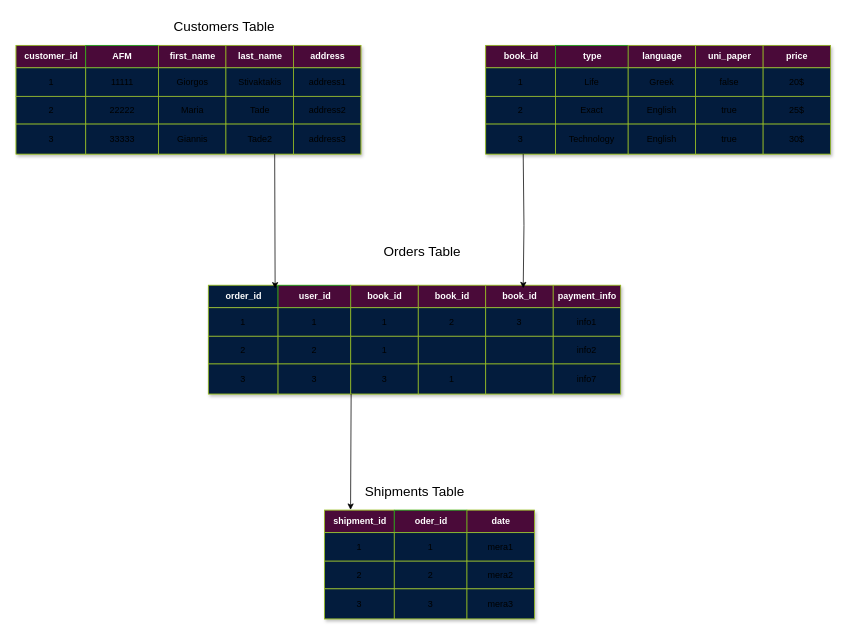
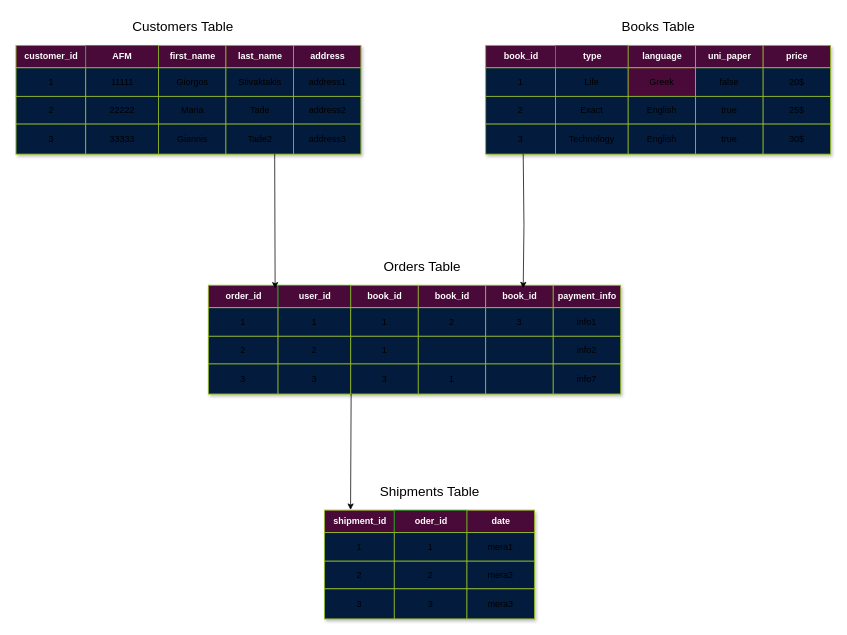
node "Customers Table": moved (224, 27) -> (183, 27)
node "Books Table": added
node "Greek": fillcolor #031c3d -> #4a0a39
node "Orders Table": moved (422, 252) -> (422, 267)
node "order_id": fillcolor #031c3d -> #4a0a39
node "Shipments Table": moved (414, 492) -> (429, 492)
